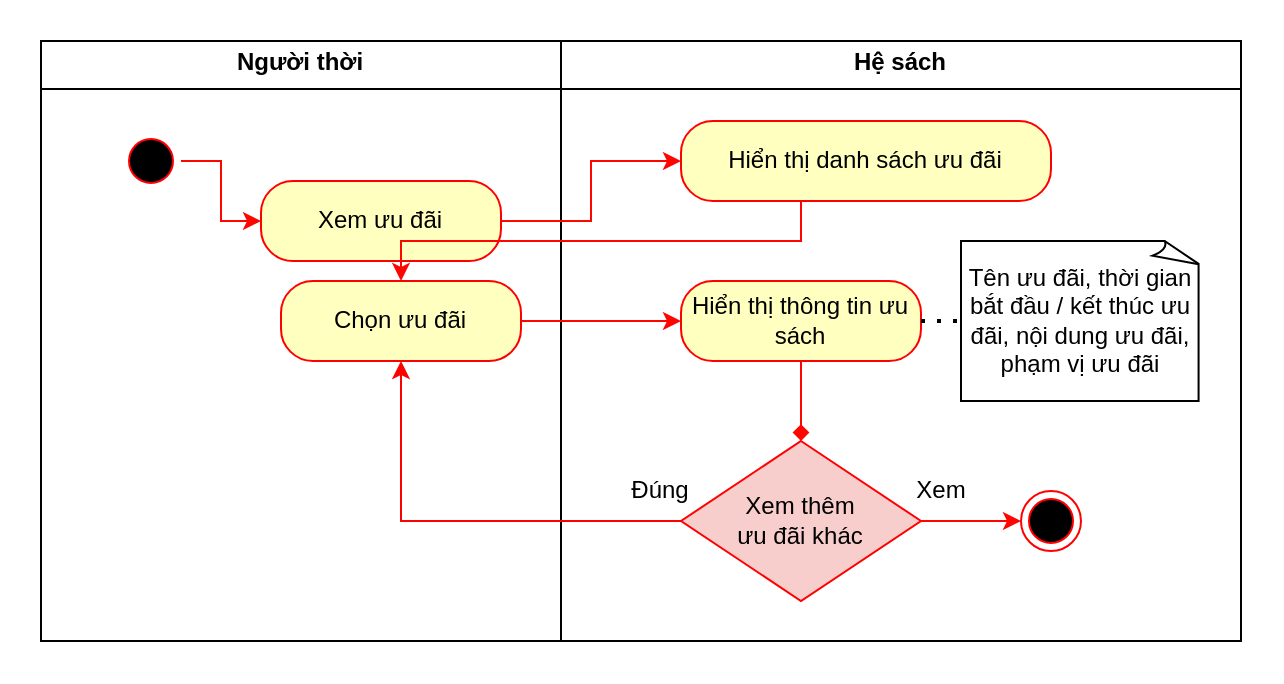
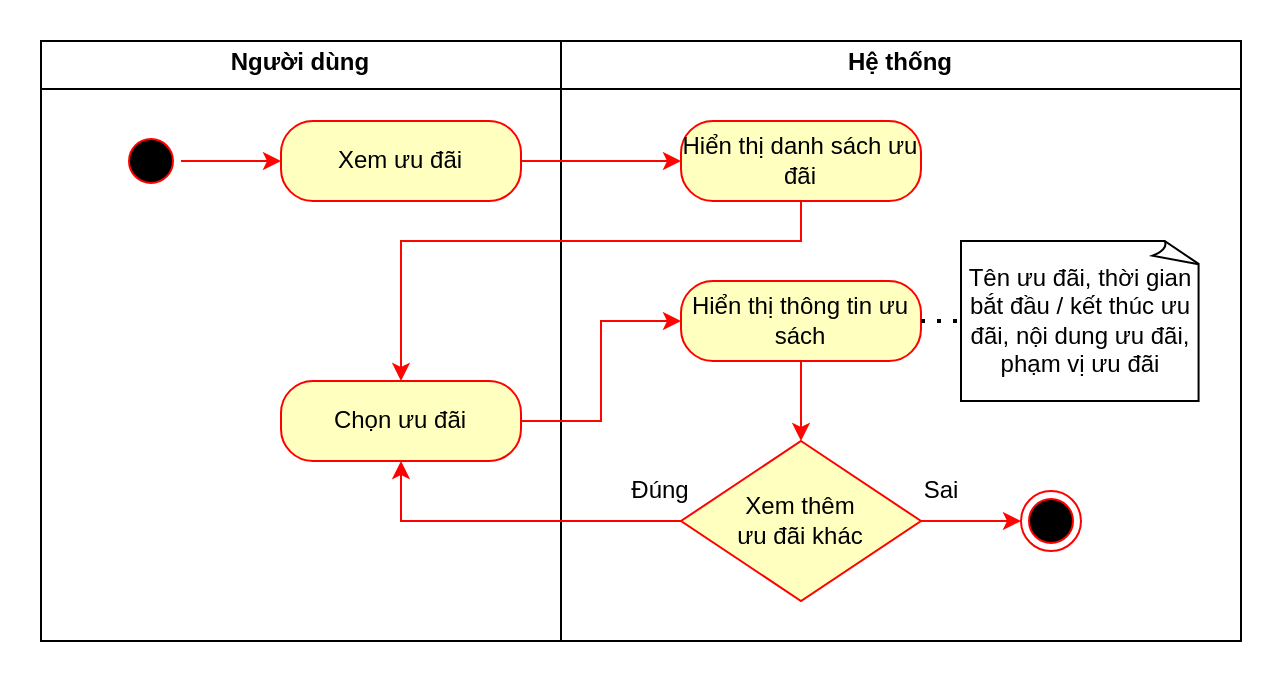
node "Người thời": label "Người thời" -> "Người dùng"
node "Hệ sách": label "Hệ sách" -> "Hệ thống"
node "Hiển thị danh sách ưu đãi": size 370x80 -> 240x80
node "Xem ưu đãi": moved (381, 221) -> (401, 161)
node "Chọn ưu đãi": moved (401, 321) -> (401, 421)
edge "Hiển thị thông tin ưu sách" -> "Xem thêm ưu đãi khác": arrowhead diamond -> classic
node "Xem": label "Xem" -> "Sai"
node "Xem thêm ưu đãi khác": fillcolor #f8cecc -> #ffffc0
